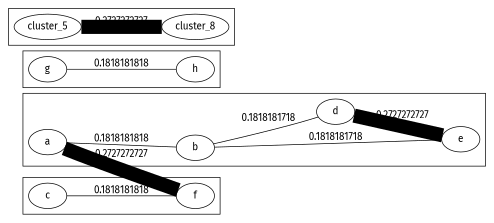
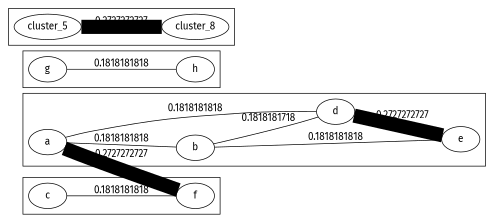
edge "d" -- "a": added, label "0.1818181818"
edge "e" -- "b": label "0.1818181718" -> "0.1818181818"
